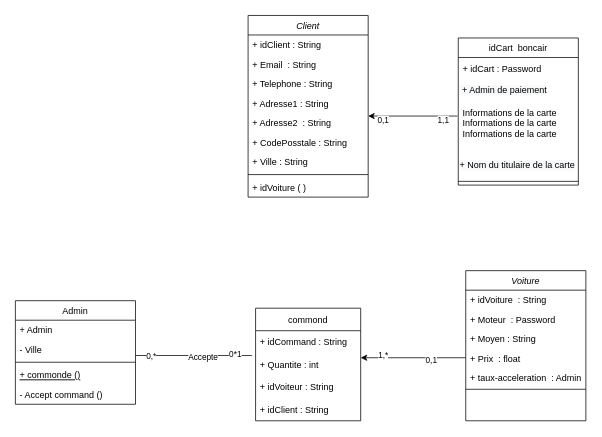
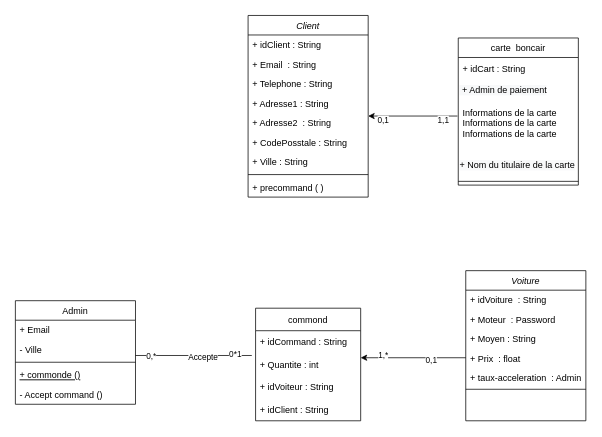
node "idCart boncair": label "idCart boncair" -> "carte boncair"
node "+ idCart : Password": label "+ idCart : Password" -> "+ idCart : String"
node "+ idVoiture ( )": label "+ idVoiture ( )" -> "+ precommand ( )"
node "+ Admin": label "+ Admin" -> "+ Email"
